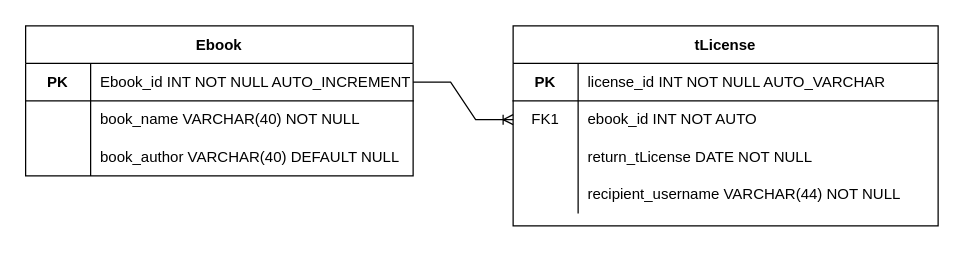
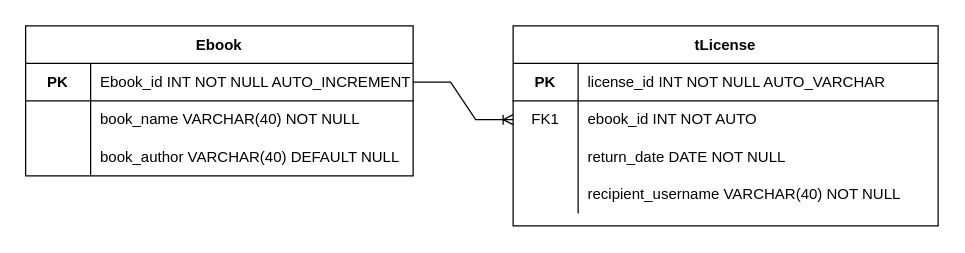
node "return_tLicense DATE NOT NULL": label "return_tLicense DATE NOT NULL" -> "return_date DATE NOT NULL"
node "recipient_username VARCHAR(44) NOT NULL": label "recipient_username VARCHAR(44) NOT NULL" -> "recipient_username VARCHAR(40) NOT NULL"
